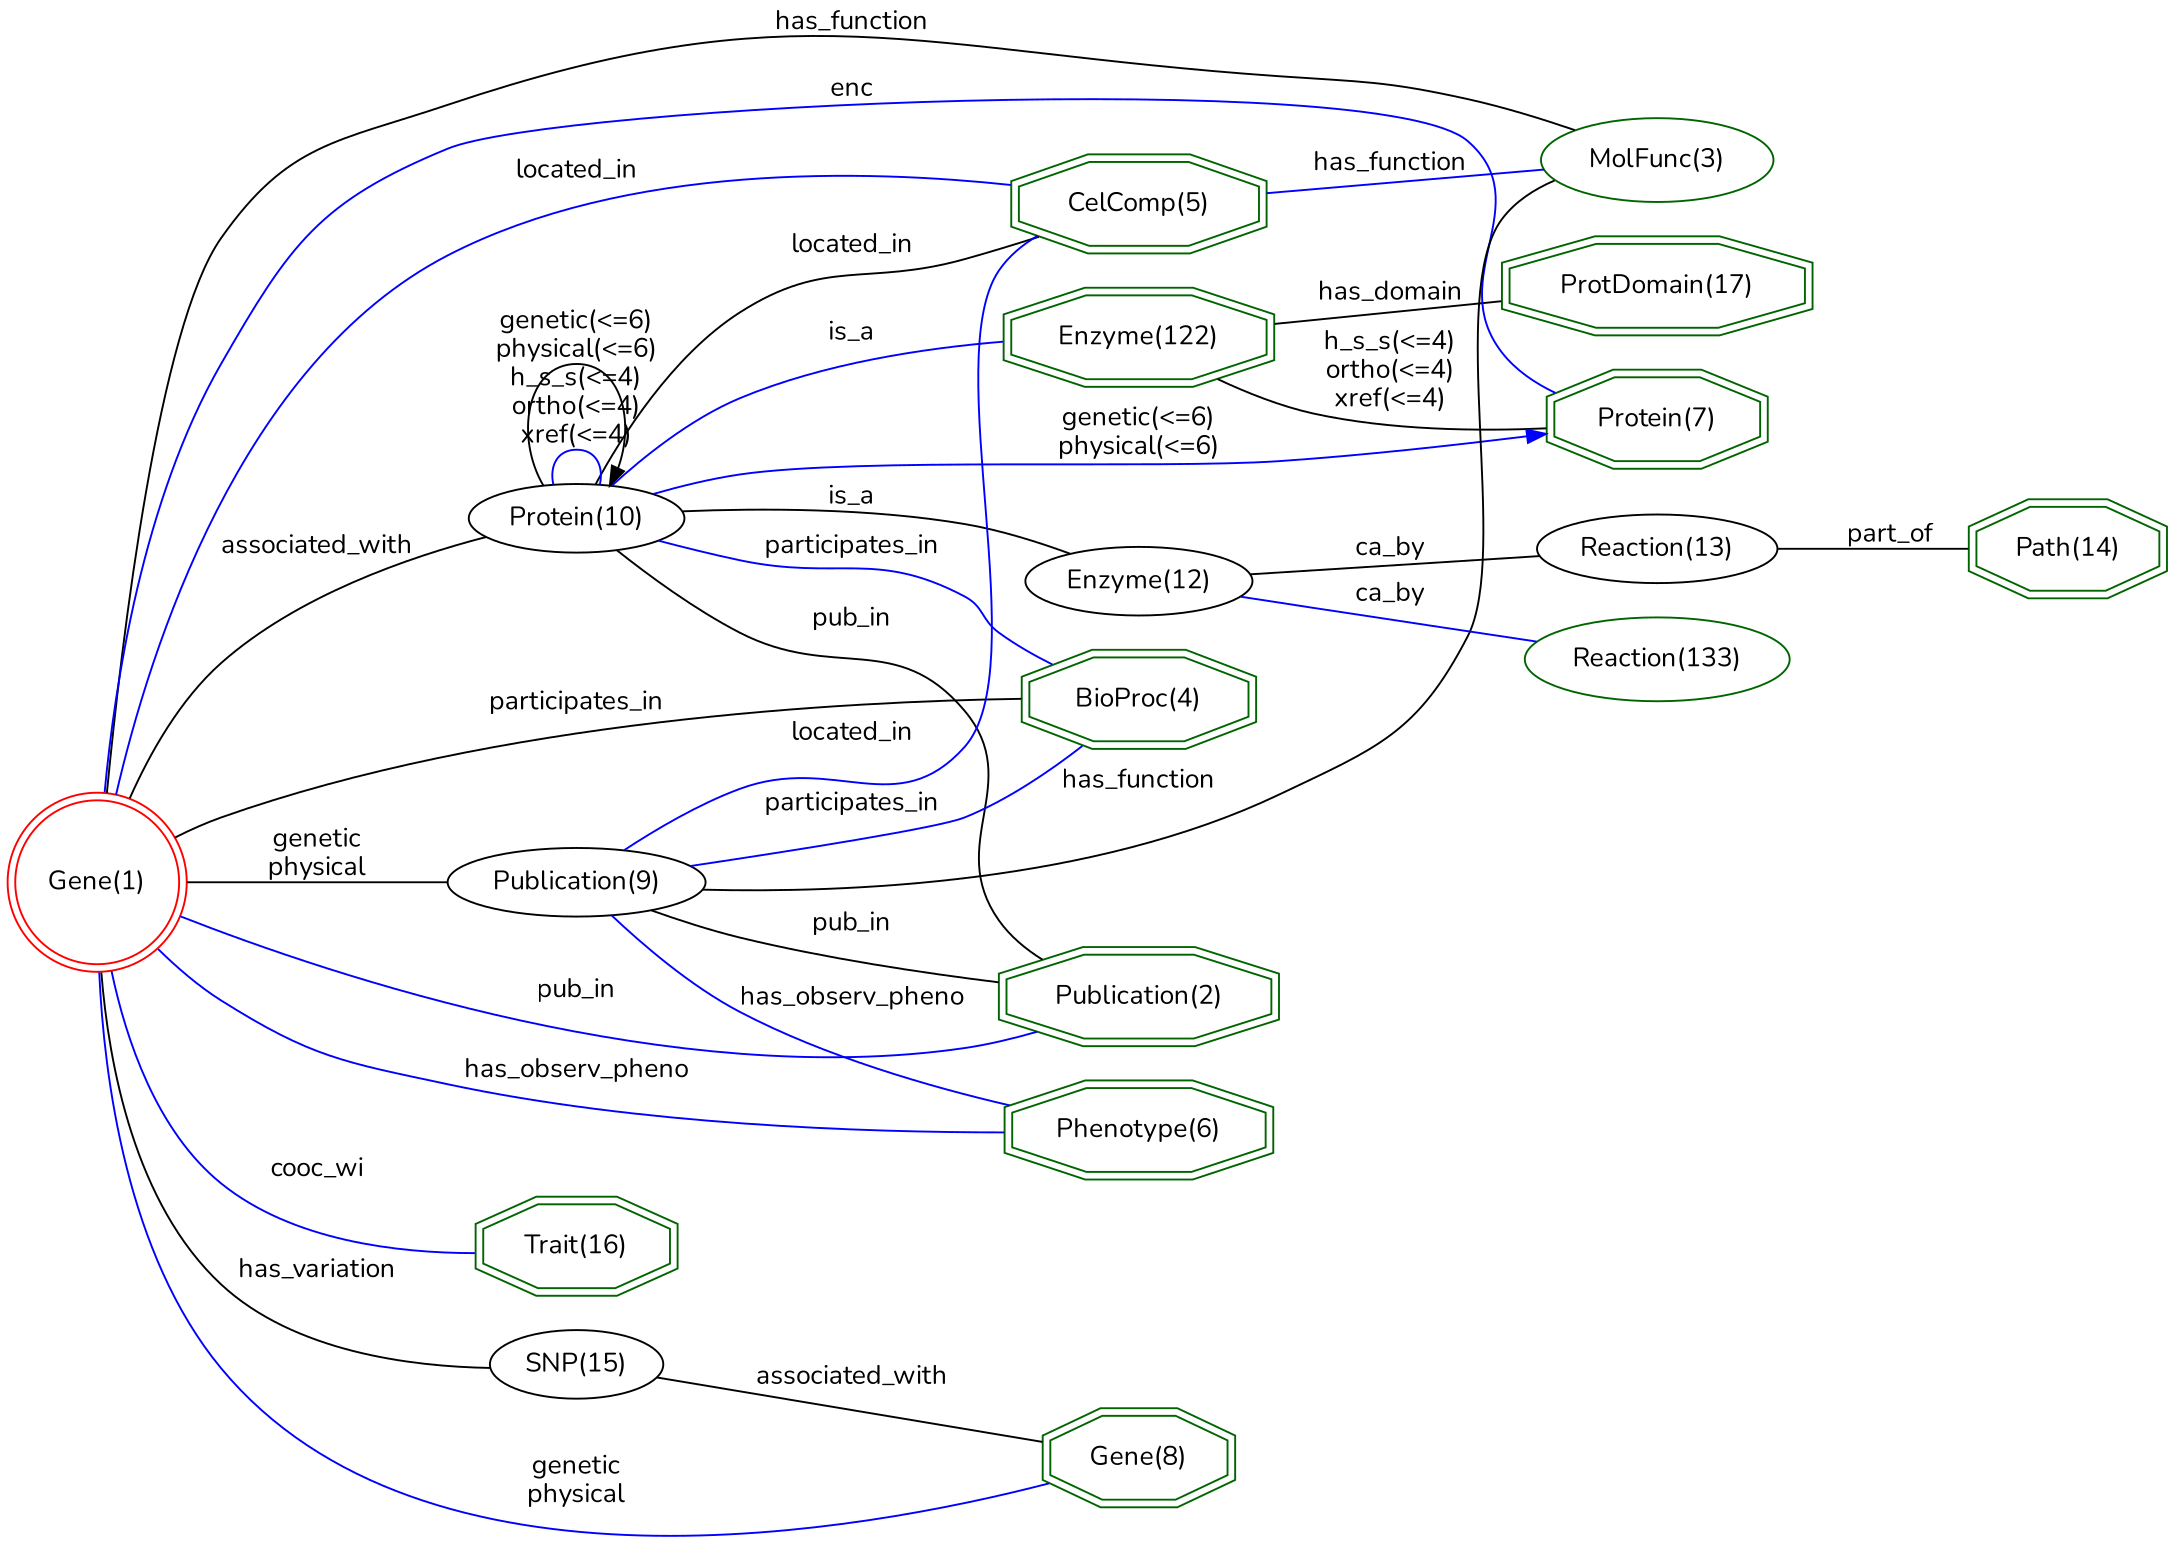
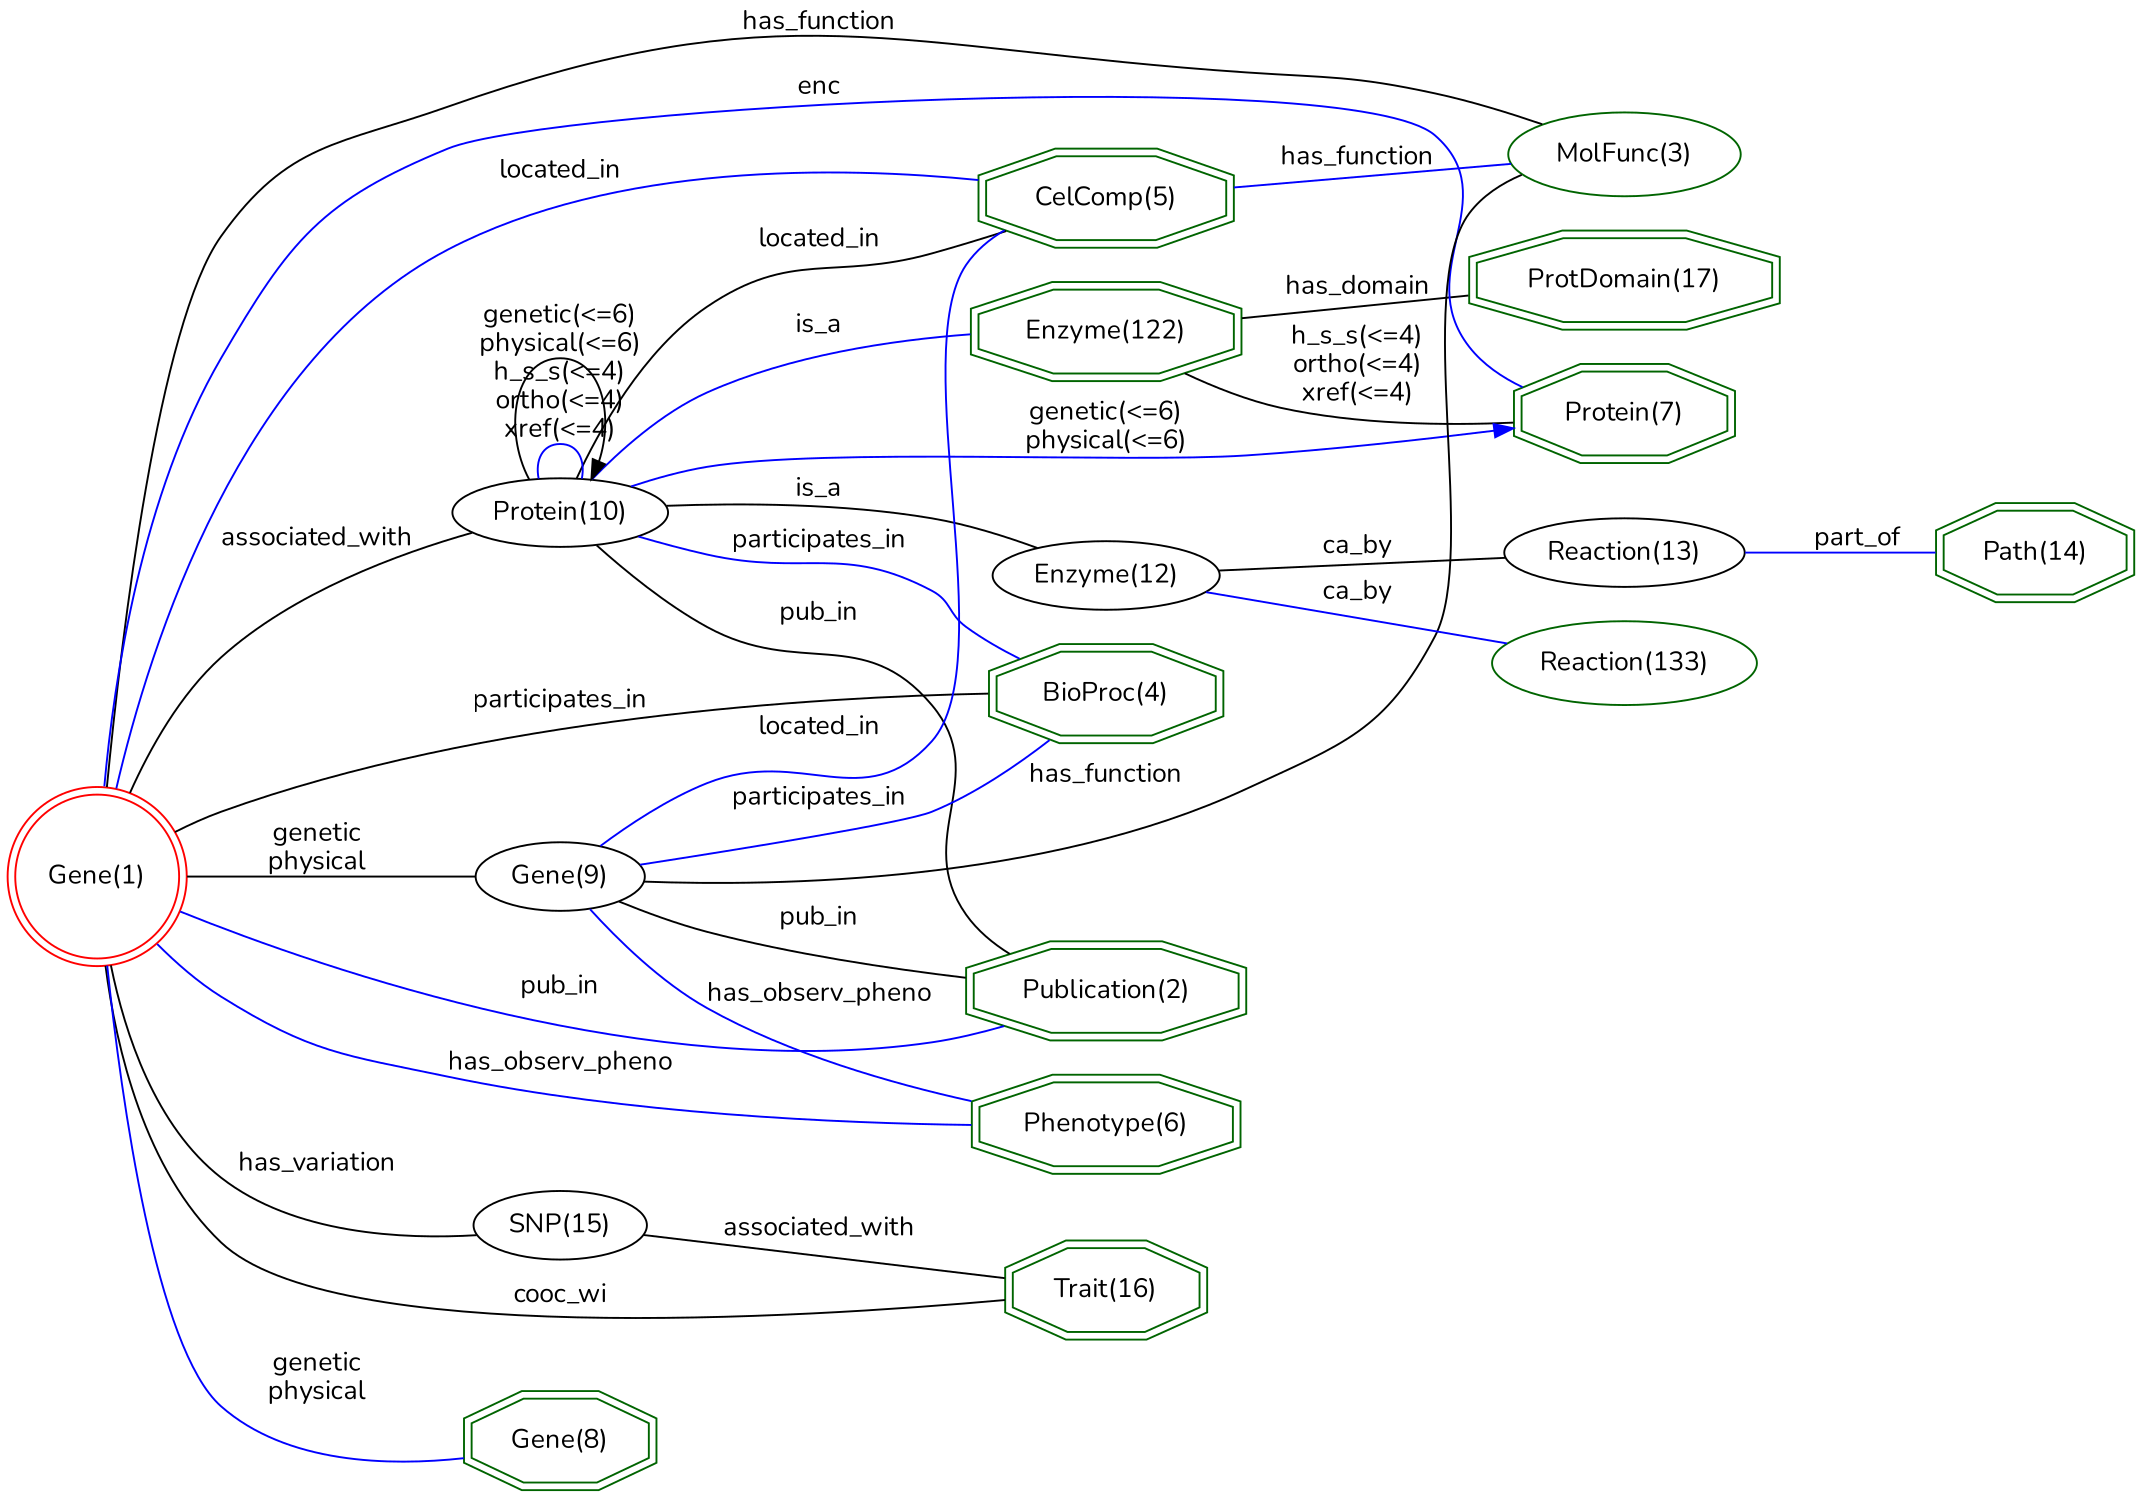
edge "Reaction(13)" -- "Path(14)": color black -> blue
node "Publication(9)": label "Publication(9)" -> "Gene(9)"
edge "Gene(1)" -- "Trait(16)": color blue -> black
edge "SNP(15)" -- "Gene(8)": now "SNP(15)" -- "Trait(16)"
